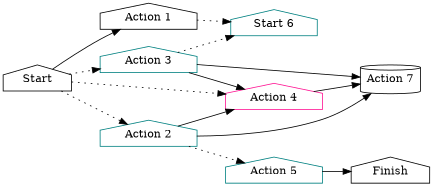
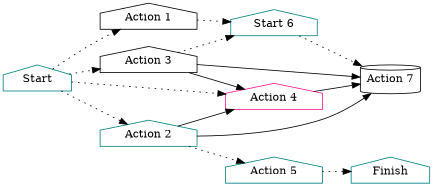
edge "Start 6" -> "Action 7": added
edge "Start" -> "Action 1": style solid -> dotted
node "Action 3": color teal -> black
node "Start": color black -> teal
edge "Action 5" -> "Finish": style solid -> dotted
node "Finish": color black -> teal
